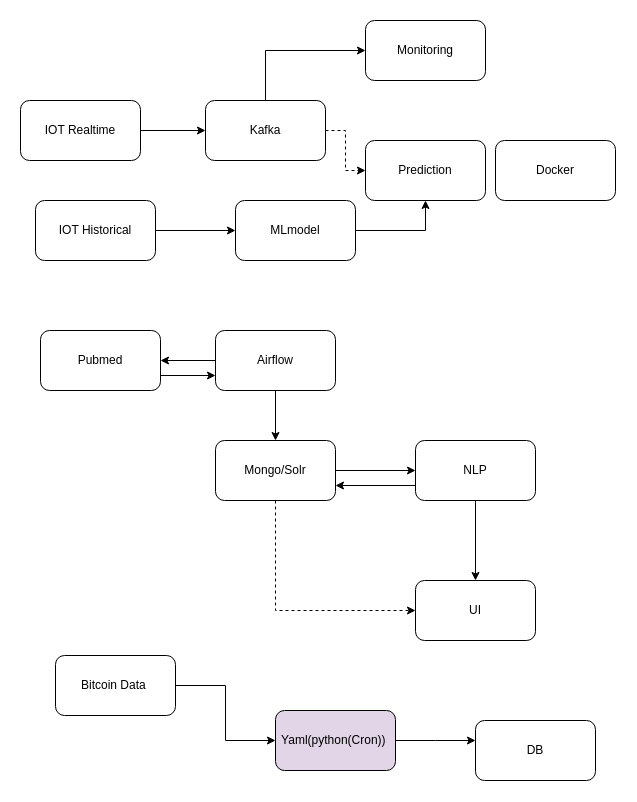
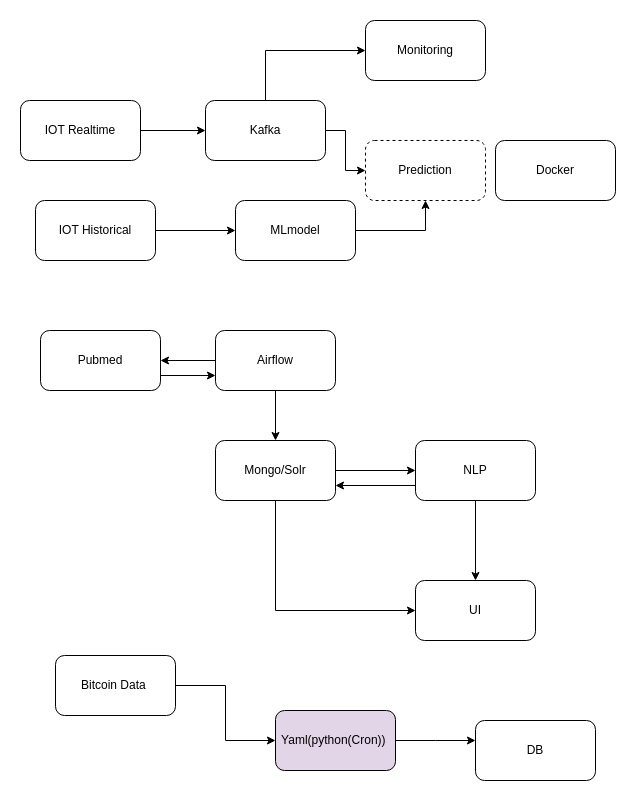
edge "Kafka" -> "Prediction": style dashed -> solid
node "Prediction": style solid -> dashed
edge "Mongo/Solr" -> "UI": style dashed -> solid
